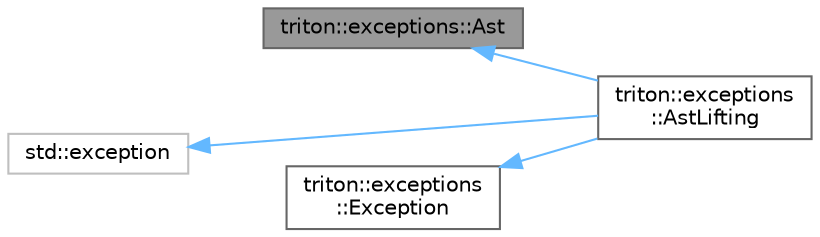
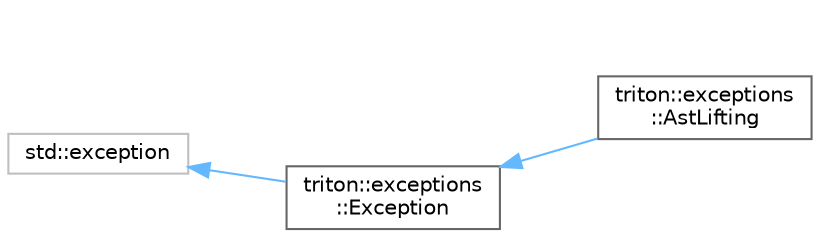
node "triton::exceptions::Ast": removed
edge "triton::exceptions ::AstLifting" -> "std::exception": now "triton::exceptions ::Exception" -> "std::exception"
